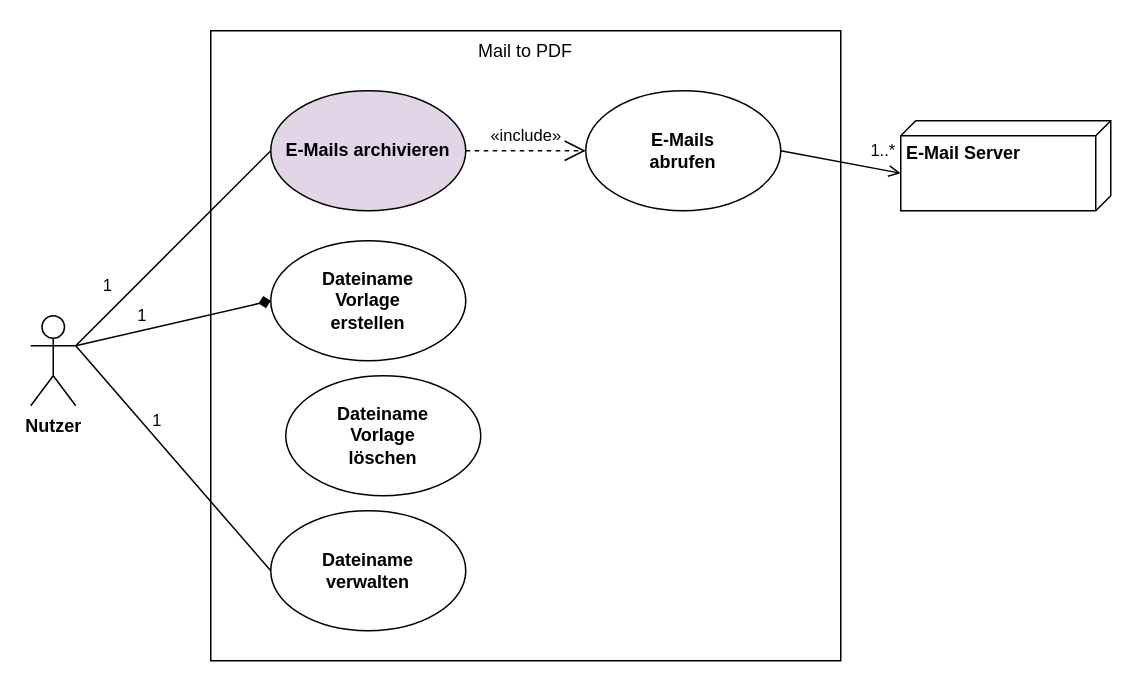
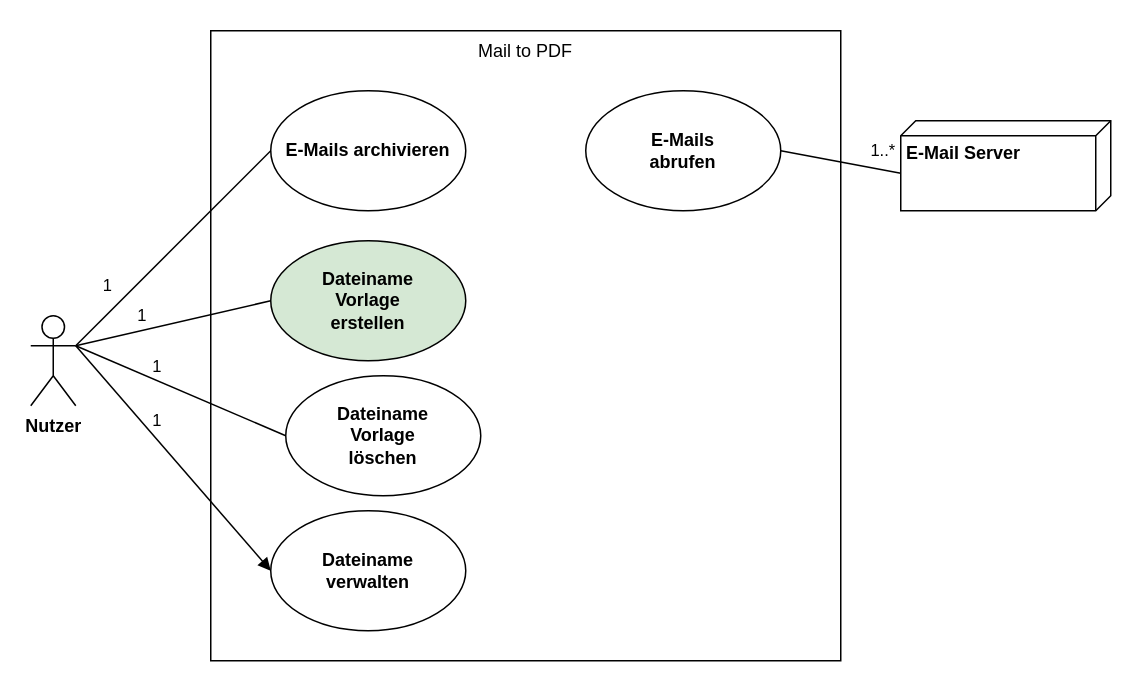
node "E-Mails archivieren": fillcolor #e1d5e7 -> #ffffff
edge "E-Mails archivieren" -> "E-Mails abrufen": removed, label "«include»"
edge "E-Mails abrufen" -> "E-Mail Server": arrowhead open -> none
node "Dateiname Vorlage erstellen": fillcolor #ffffff -> #d5e8d4
edge "Nutzer" -> "Dateiname Vorlage erstellen": arrowhead diamond -> none
edge "Nutzer" -- "Dateiname Vorlage löschen": added, label "1"
edge "Nutzer" -- "Dateiname verwalten": arrowhead none -> block
